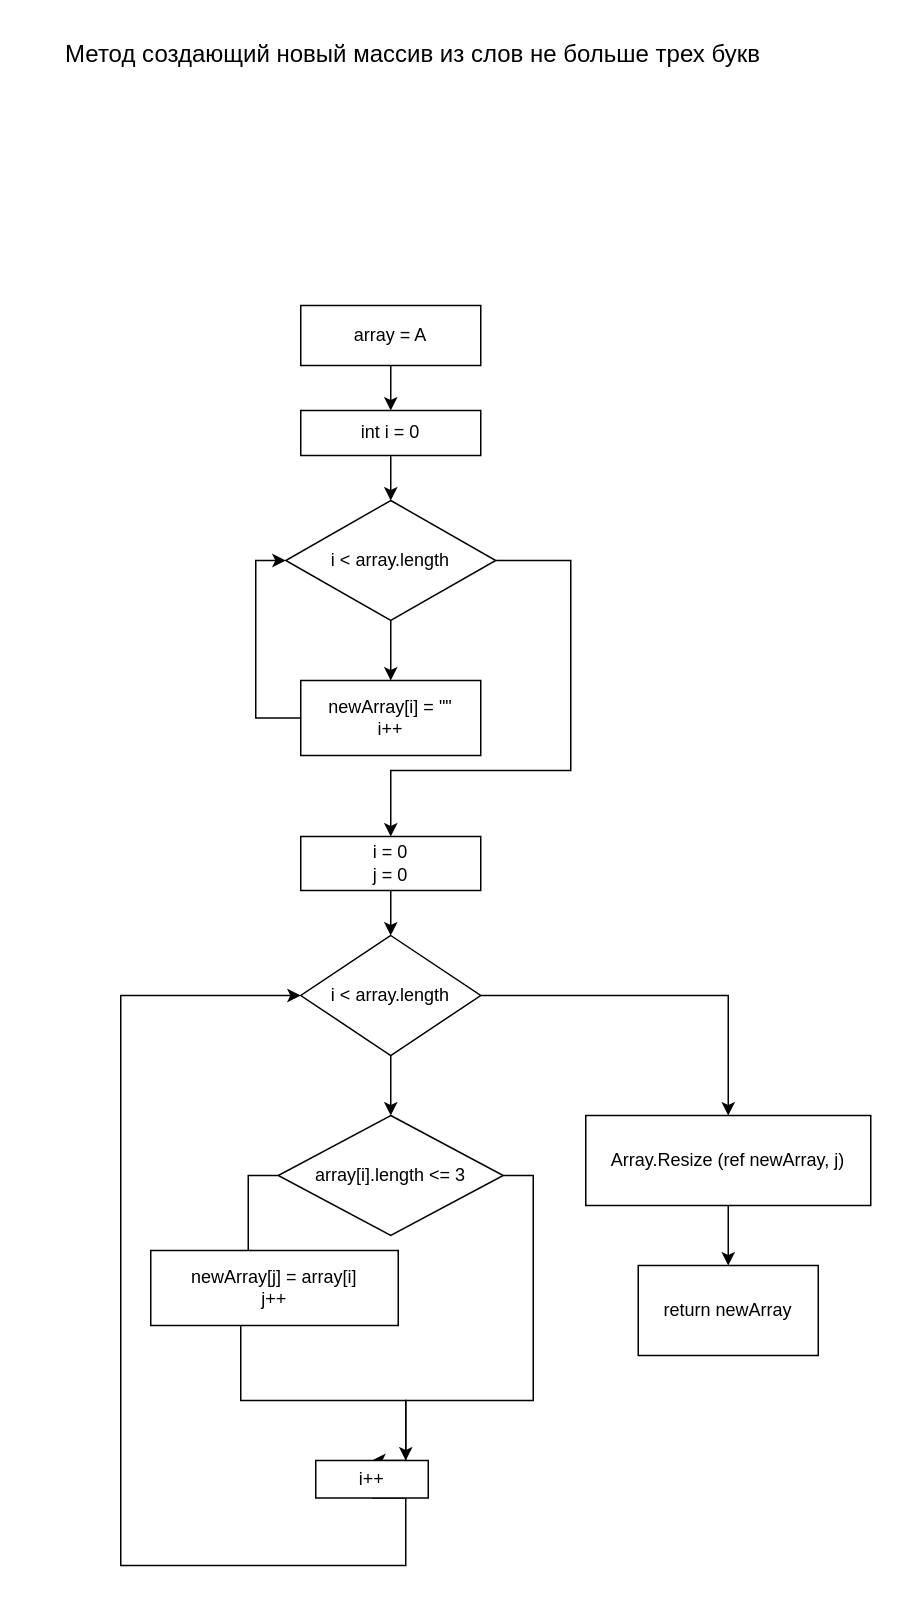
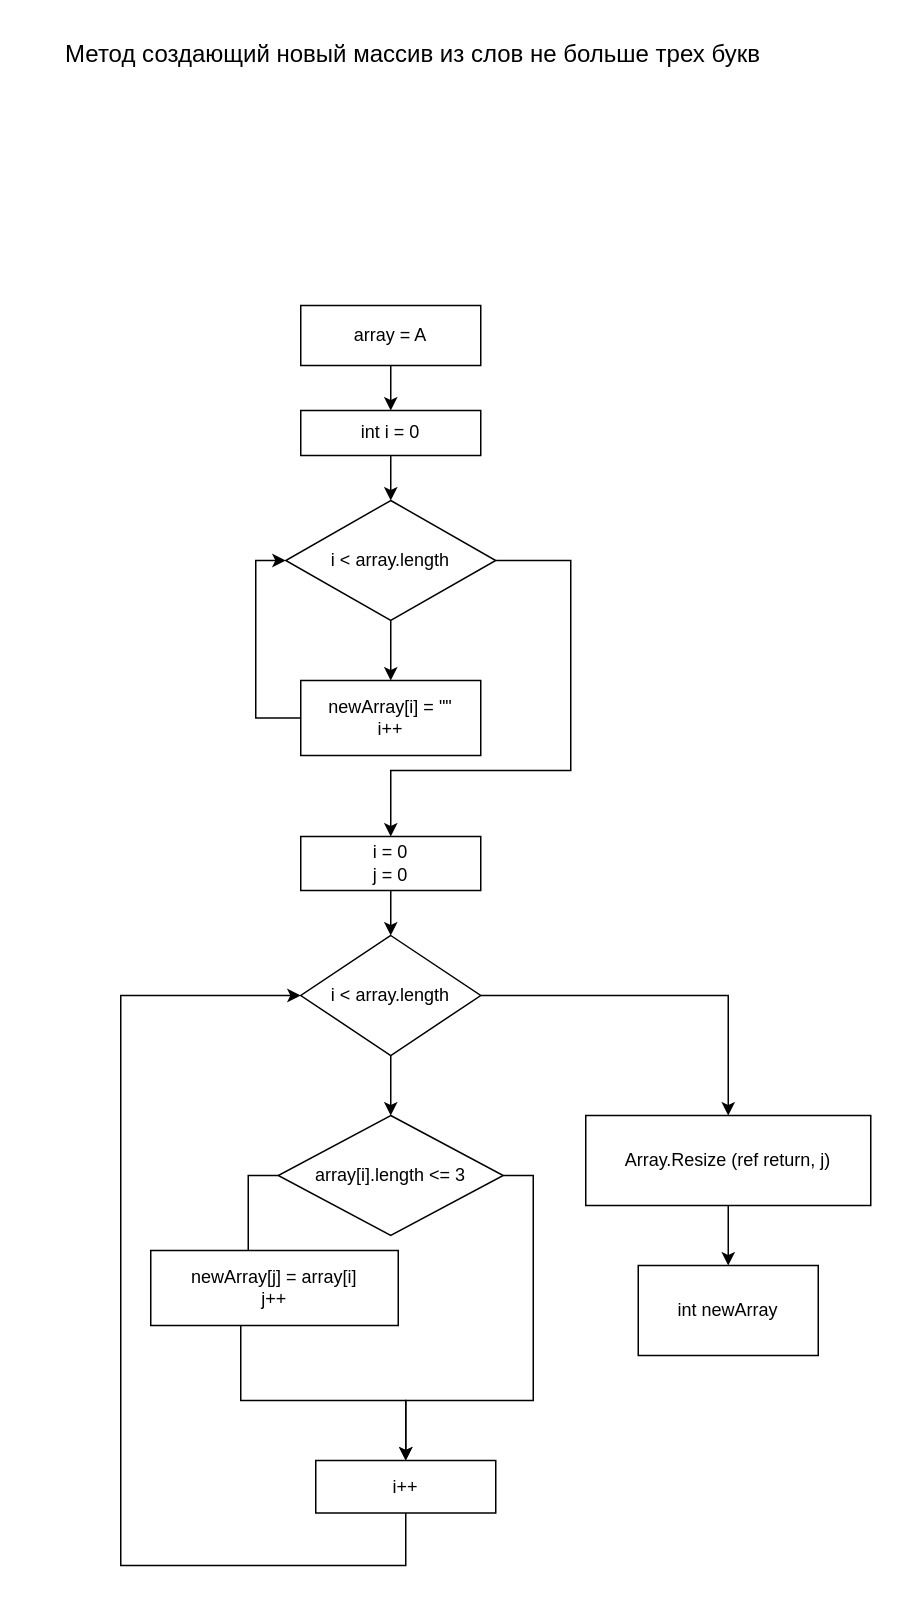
node "Array.Resize (ref newArray, j)": label "Array.Resize (ref newArray, j)" -> "Array.Resize (ref return, j)"
node "return newArray": label "return newArray" -> "int newArray"
node "i++": size 113x38 -> 180x53
